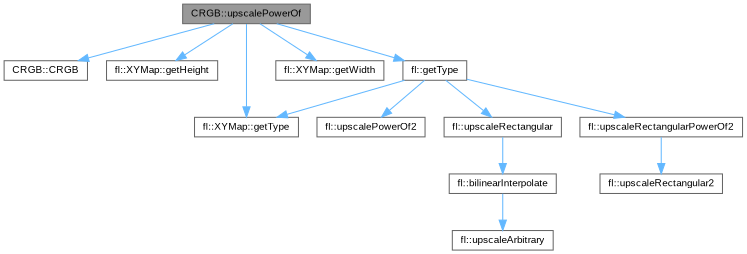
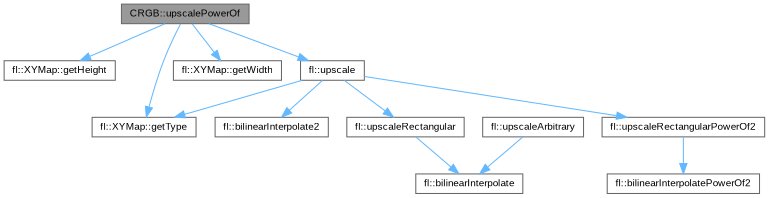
node "CRGB::CRGB": removed
node "fl::getType": label "fl::getType" -> "fl::upscale"
node "fl::upscalePowerOf2": label "fl::upscalePowerOf2" -> "fl::bilinearInterpolate2"
node "fl::upscaleRectangular2": label "fl::upscaleRectangular2" -> "fl::bilinearInterpolatePowerOf2"
edge "fl::bilinearInterpolate" -> "fl::upscaleArbitrary": reversed
